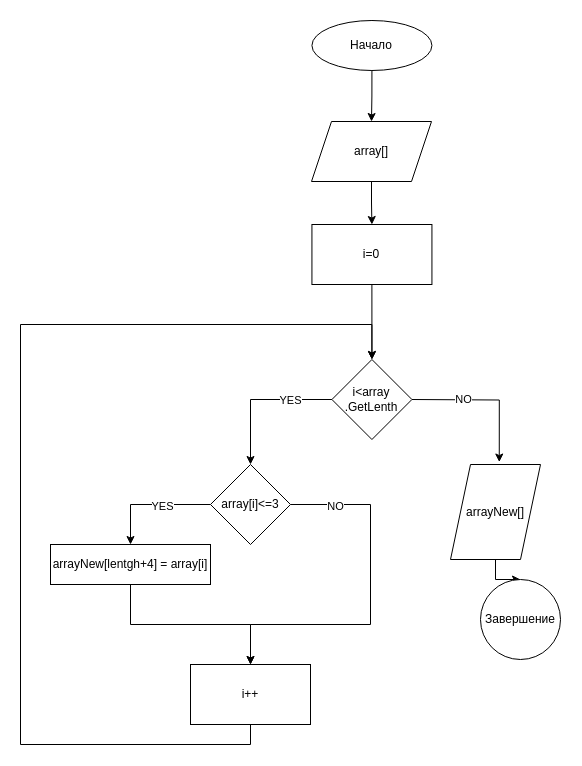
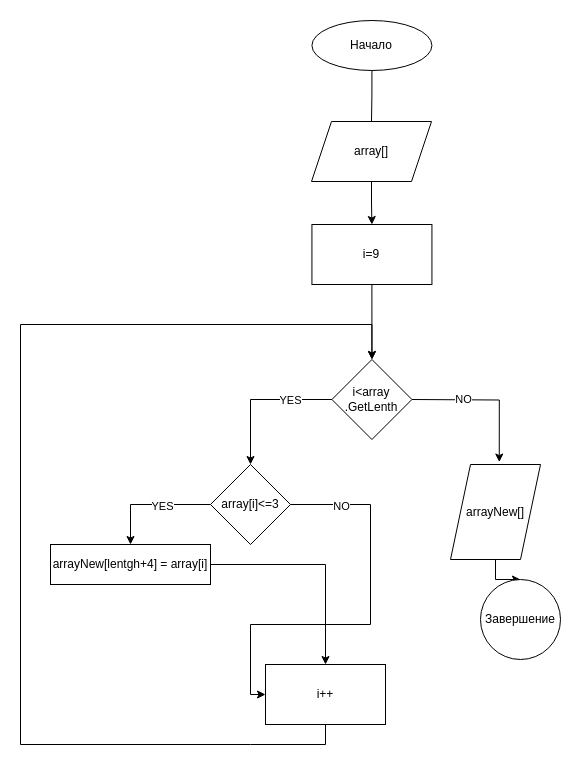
edge "Начало" -> "array[]": arrowhead classic -> none
node "i=0": label "i=0" -> "i=9"
node "i++": moved (251, 695) -> (326, 695)
